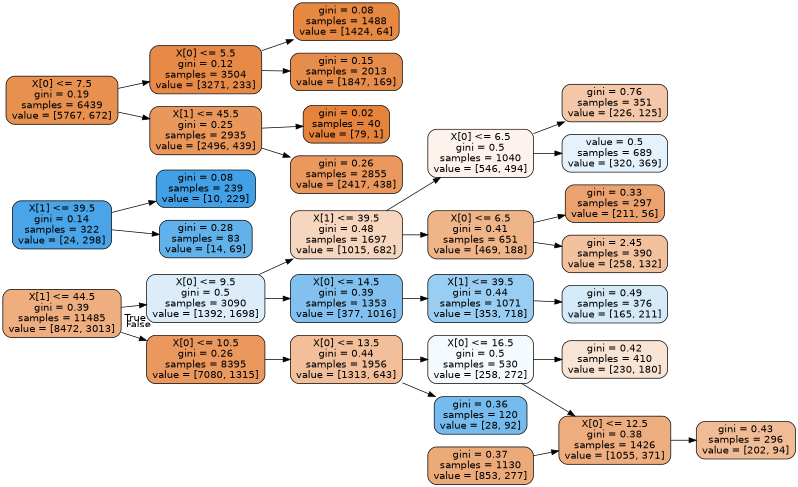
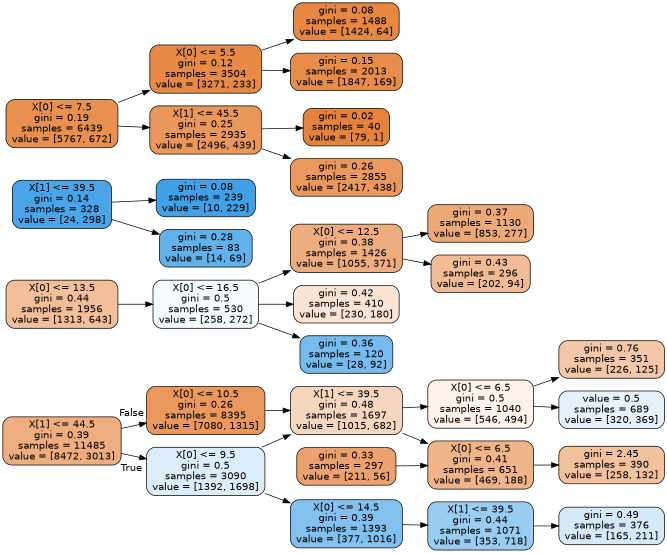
edge "X[0] <= 6.5 gini = 0.41 samples = 651 value = [469, 188]" -> "gini = 0.33 samples = 297 value = [211, 56]": reversed
node "X[1] <= 39.5 gini = 0.14 samples = 322 value = [24, 298]": label "X[1] <= 39.5 gini = 0.14 samples = 322 value = [24, 298]" -> "X[1] <= 39.5 gini = 0.14 samples = 328 value = [24, 298]"
node "X[0] <= 14.5 gini = 0.39 samples = 1353 value = [377, 1016]": label "X[0] <= 14.5 gini = 0.39 samples = 1353 value = [377, 1016]" -> "X[0] <= 14.5 gini = 0.39 samples = 1393 value = [377, 1016]"
edge "X[0] <= 10.5 gini = 0.26 samples = 8395 value = [7080, 1315]" -> "X[0] <= 13.5 gini = 0.44 samples = 1956 value = [1313, 643]": now "X[0] <= 10.5 gini = 0.26 samples = 8395 value = [7080, 1315]" -> "X[1] <= 39.5 gini = 0.48 samples = 1697 value = [1015, 682]"
edge "X[0] <= 13.5 gini = 0.44 samples = 1956 value = [1313, 643]" -> "gini = 0.36 samples = 120 value = [28, 92]": now "X[0] <= 16.5 gini = 0.5 samples = 530 value = [258, 272]" -> "gini = 0.36 samples = 120 value = [28, 92]"
edge "gini = 0.37 samples = 1130 value = [853, 277]" -> "X[0] <= 12.5 gini = 0.38 samples = 1426 value = [1055, 371]": reversed
